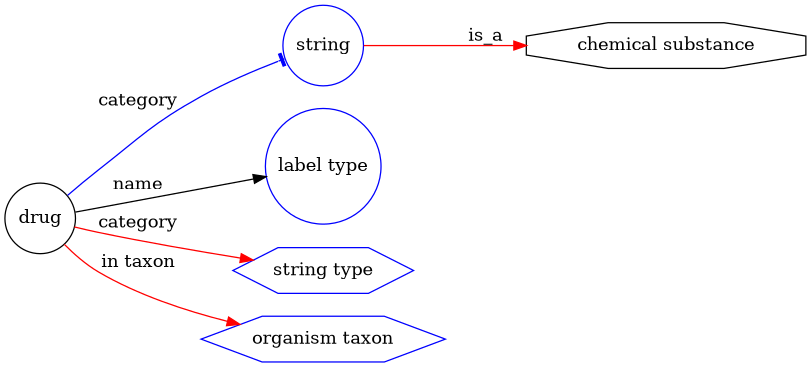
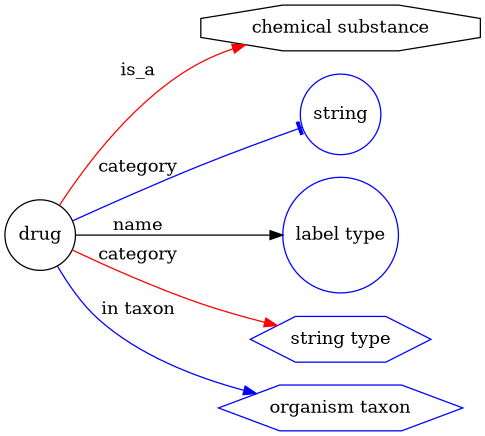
edge "string" -> "chemical substance": now "drug" -> "chemical substance"
edge "drug" -> "organism taxon": color red -> blue
